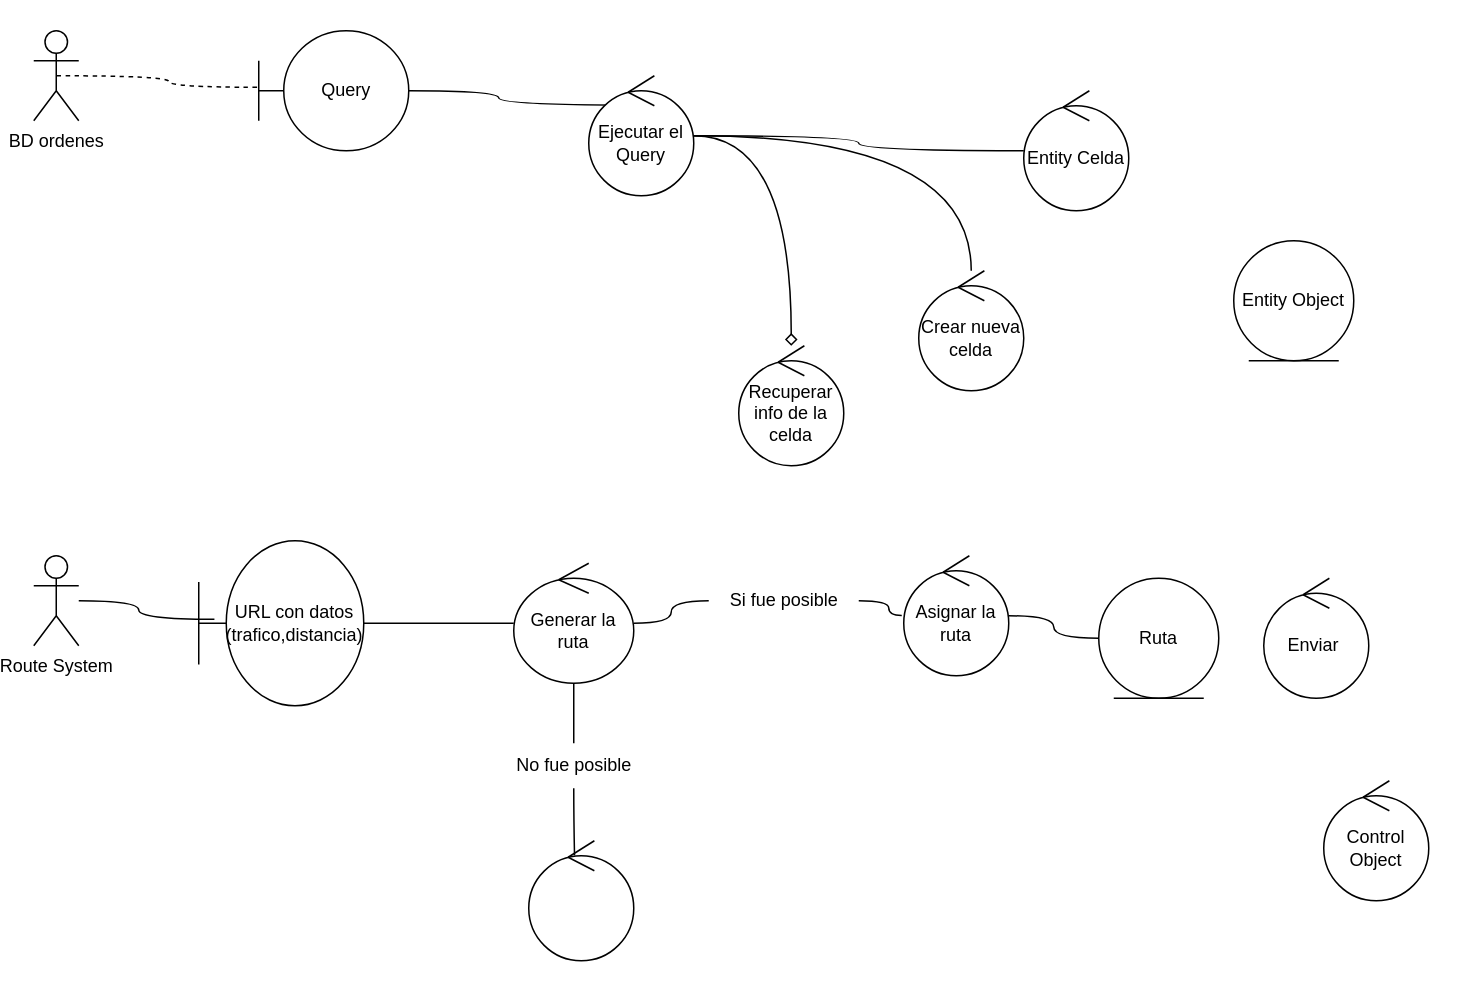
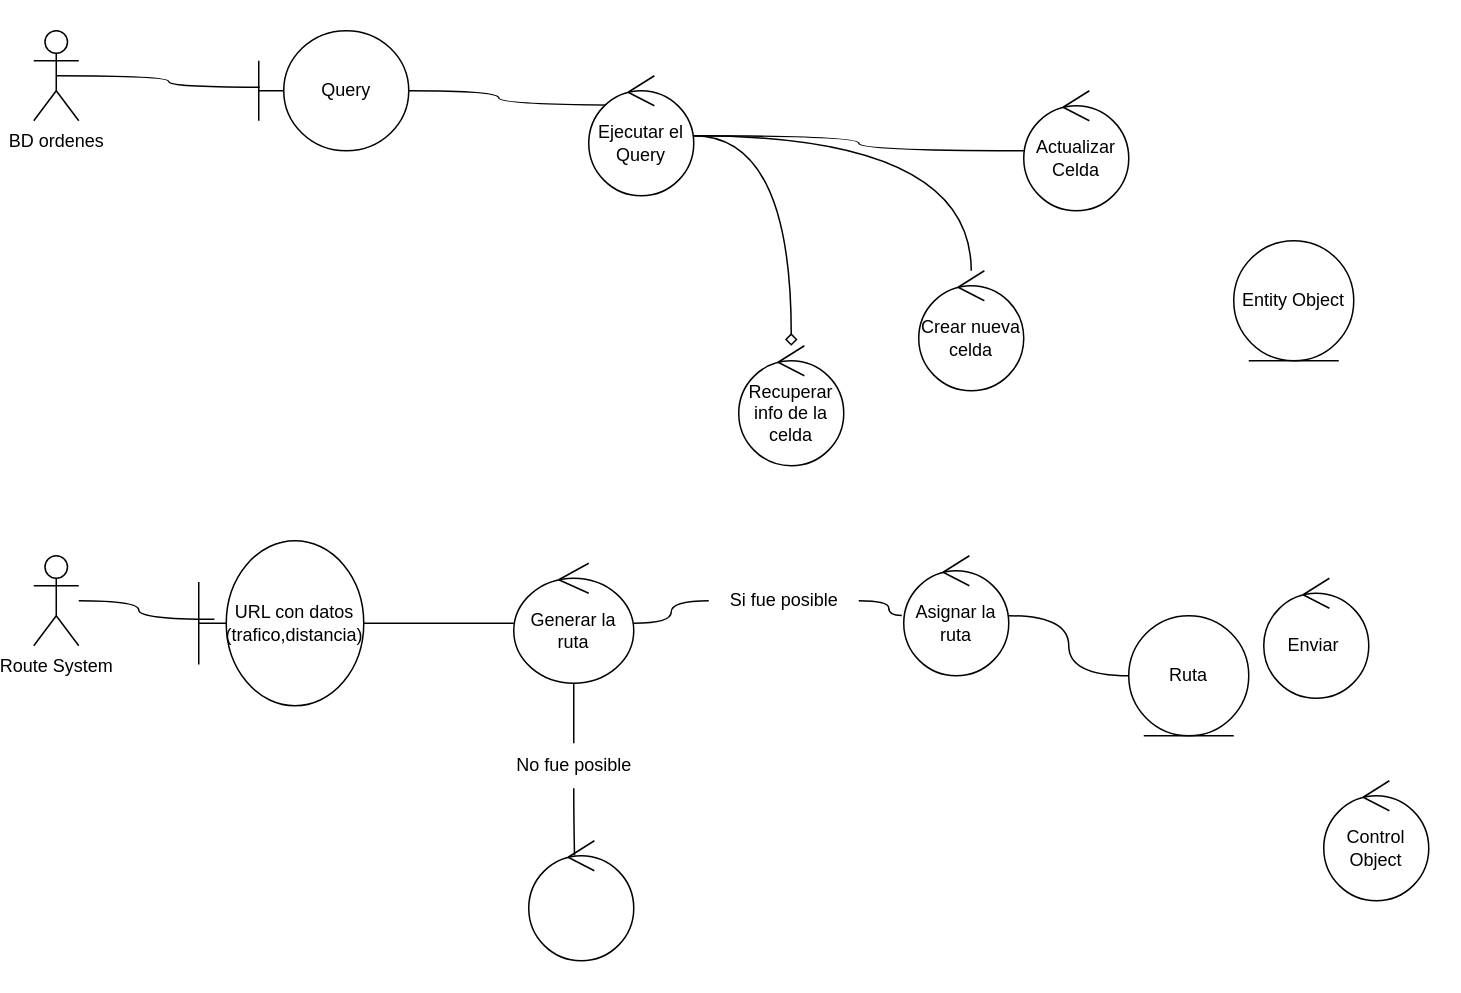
edge "BD ordenes" -- "Query": style dashed -> solid
node "Entity Celda": label "Entity Celda" -> "Actualizar Celda"
node "Ruta": moved (1159, 638) -> (1189, 676)
